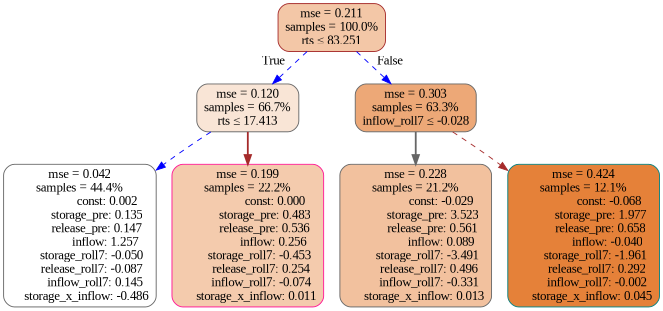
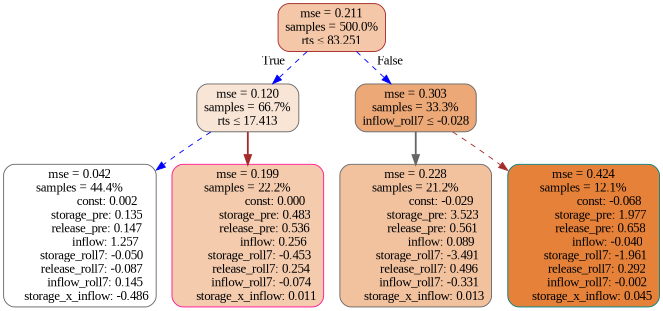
node "mse = 0.211 samples = 100.0% rts ≤ 83.251": label "mse = 0.211 samples = 100.0% rts ≤ 83.251" -> "mse = 0.211 samples = 500.0% rts ≤ 83.251"
node "mse = 0.303 samples = 63.3% inflow_roll7 ≤ -0.028": label "mse = 0.303 samples = 63.3% inflow_roll7 ≤ -0.028" -> "mse = 0.303 samples = 33.3% inflow_roll7 ≤ -0.028"
